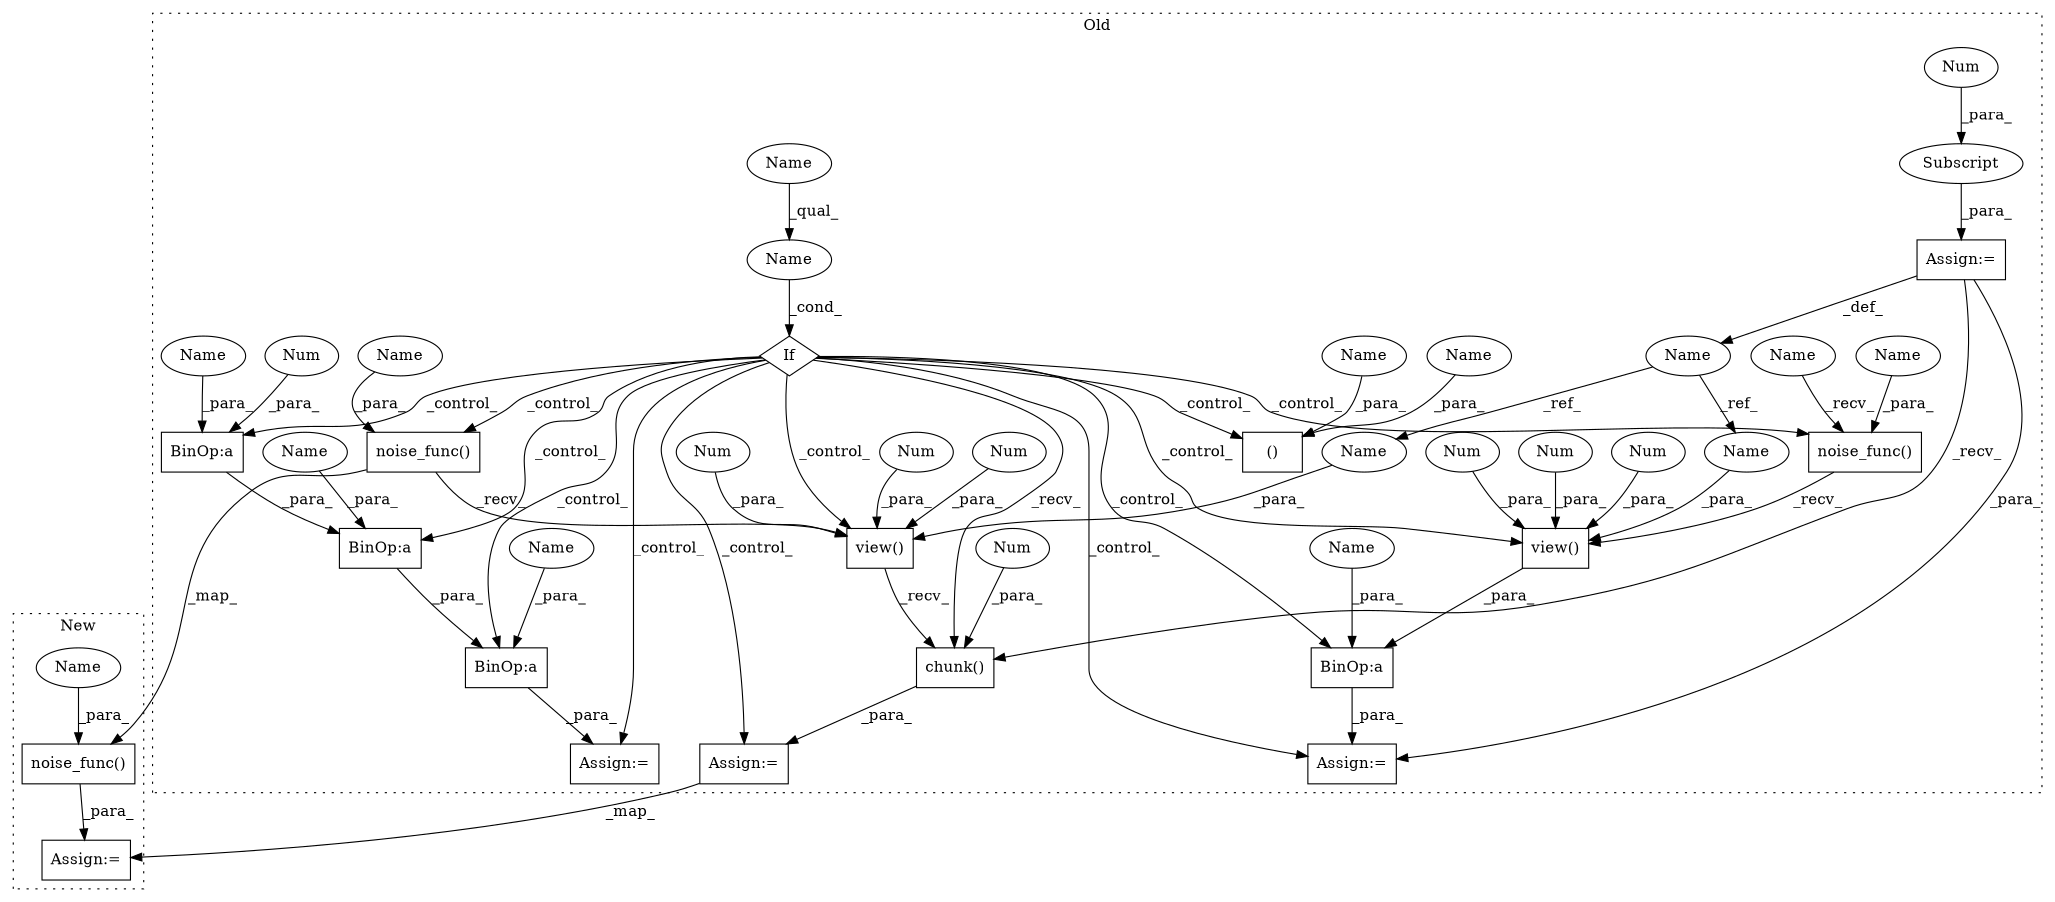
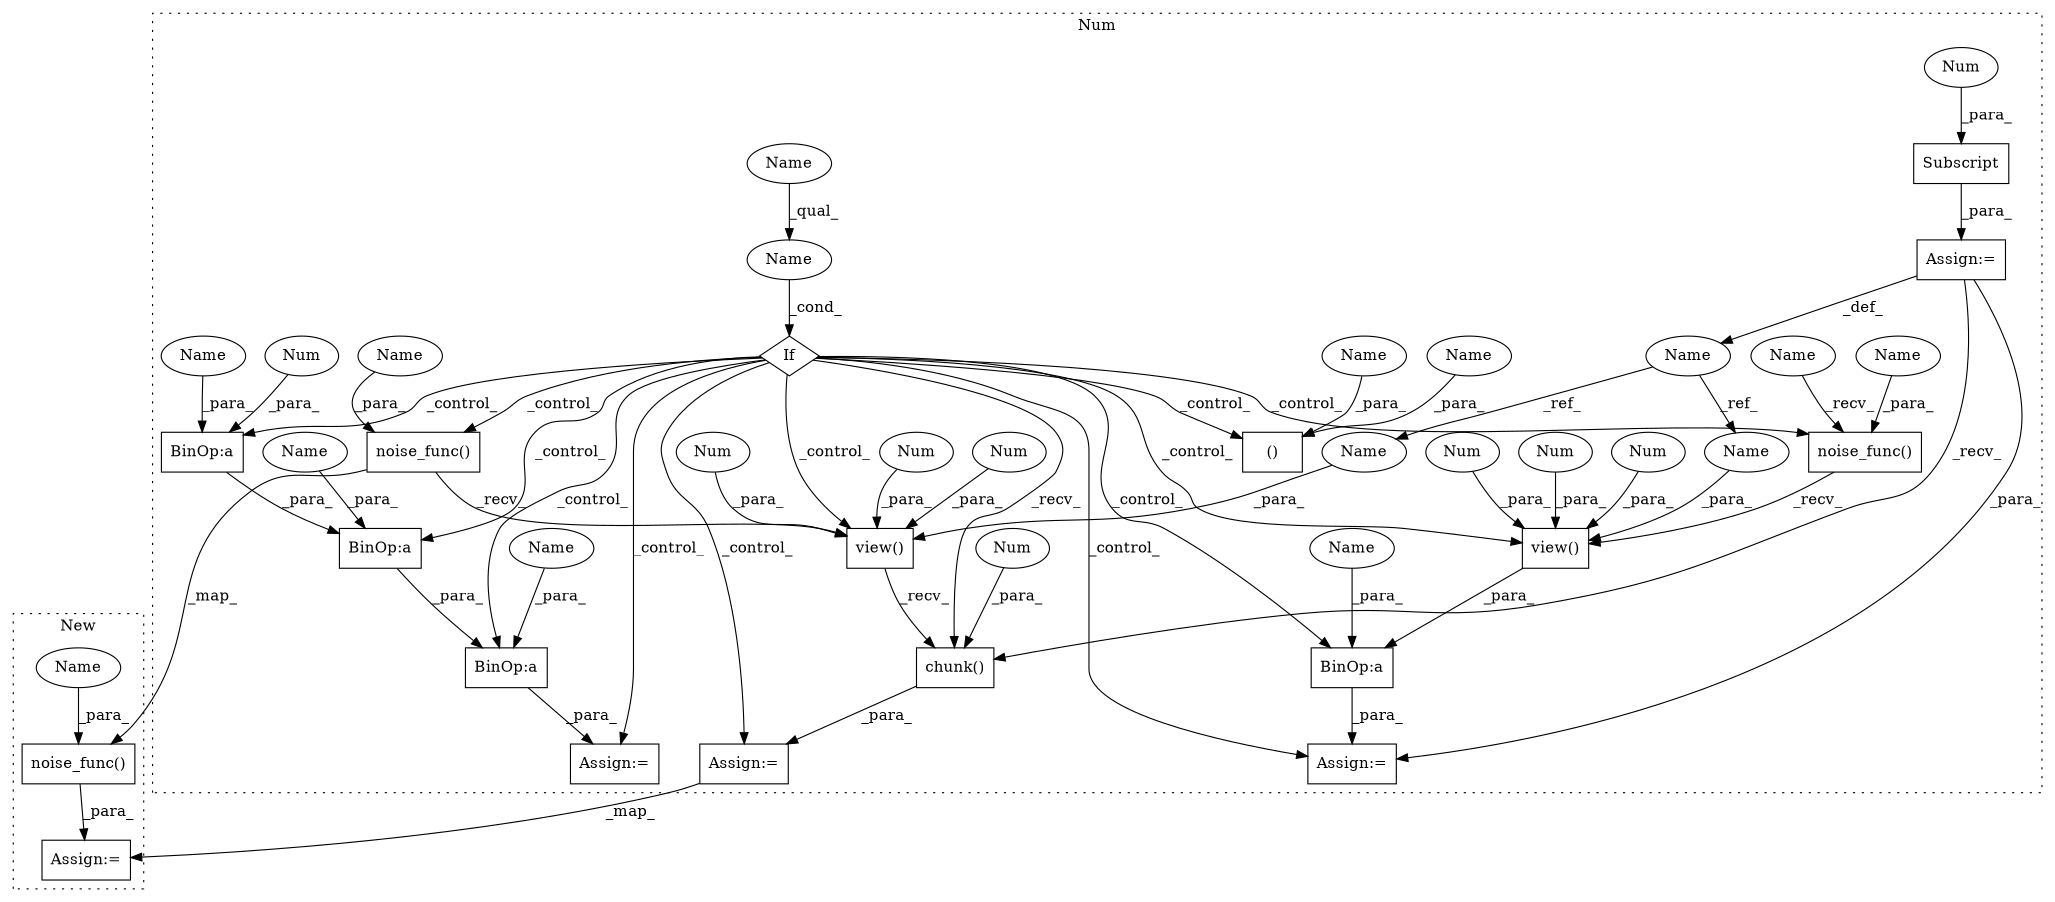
cluster "Old": label "Old" -> "Num"
node "Subscript": shape ellipse -> box
